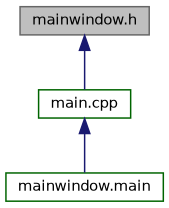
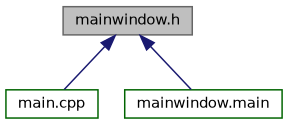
edge "mainwindow.main" -> "main.cpp": now "mainwindow.main" -> "mainwindow.h"
